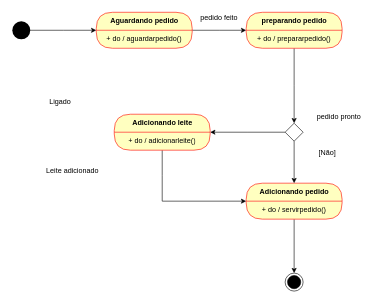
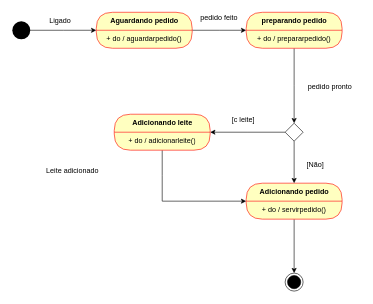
node "Ligado": moved (60, 102) -> (60, 21)
node "pedido pronto": moved (339, 117) -> (330, 87)
node "[c leite]": added
node "[Não]": moved (327, 153) -> (315, 165)
